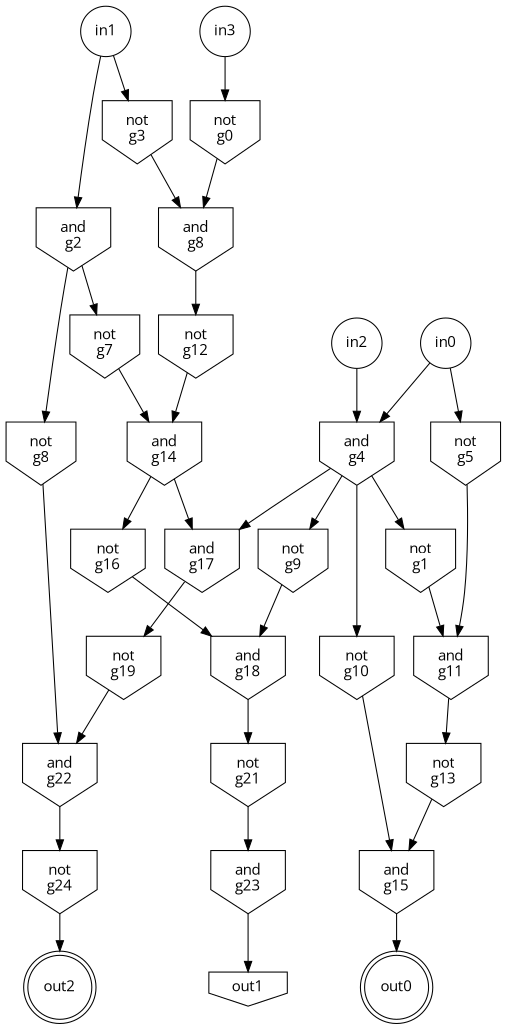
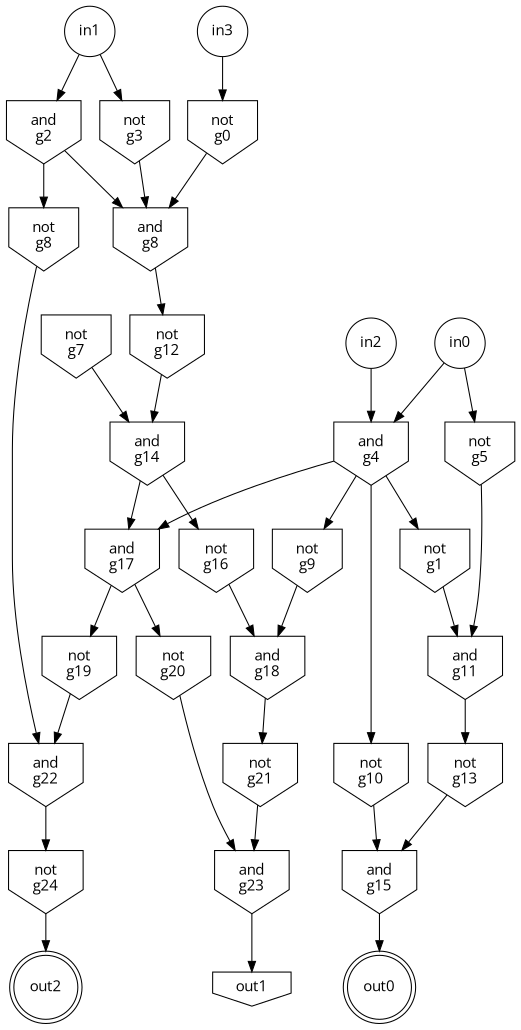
edge "and g2" -> "not g7": now "and g2" -> "and g8"
node "not g20": added
